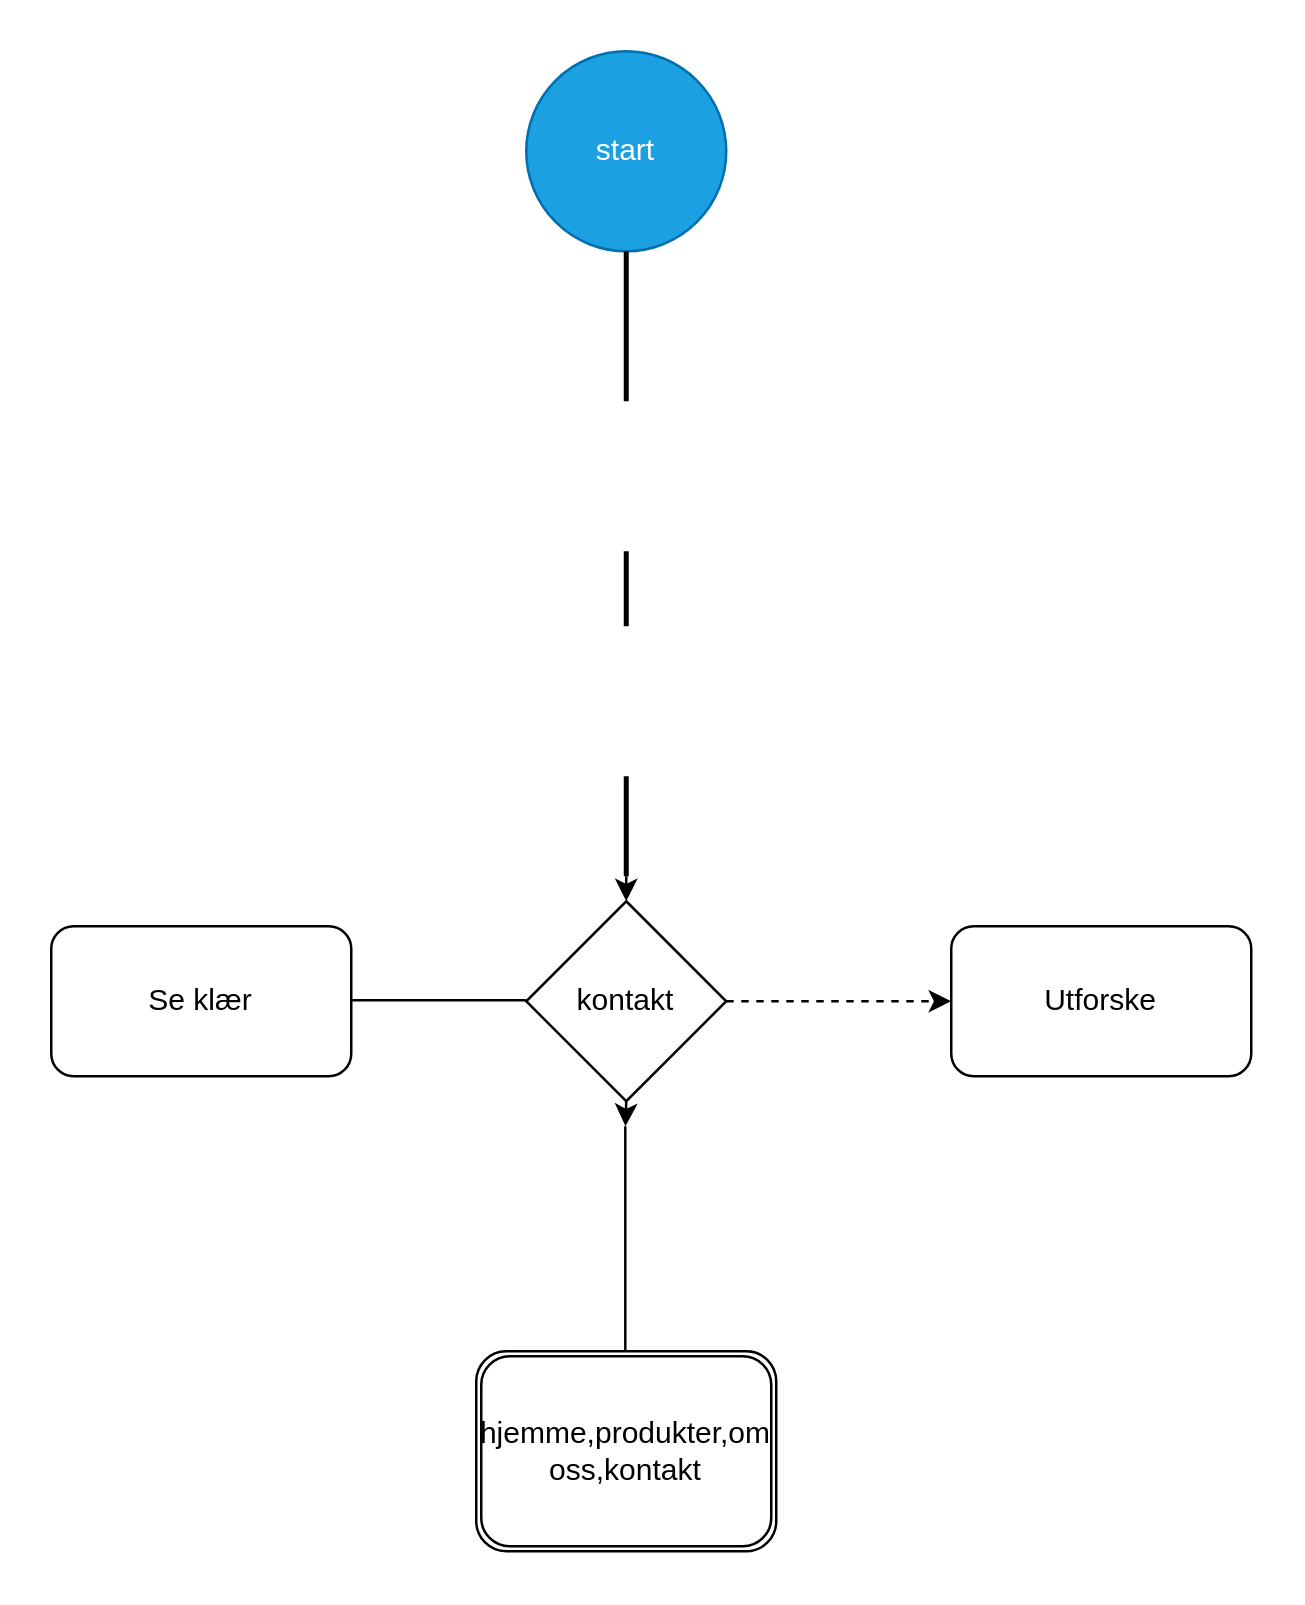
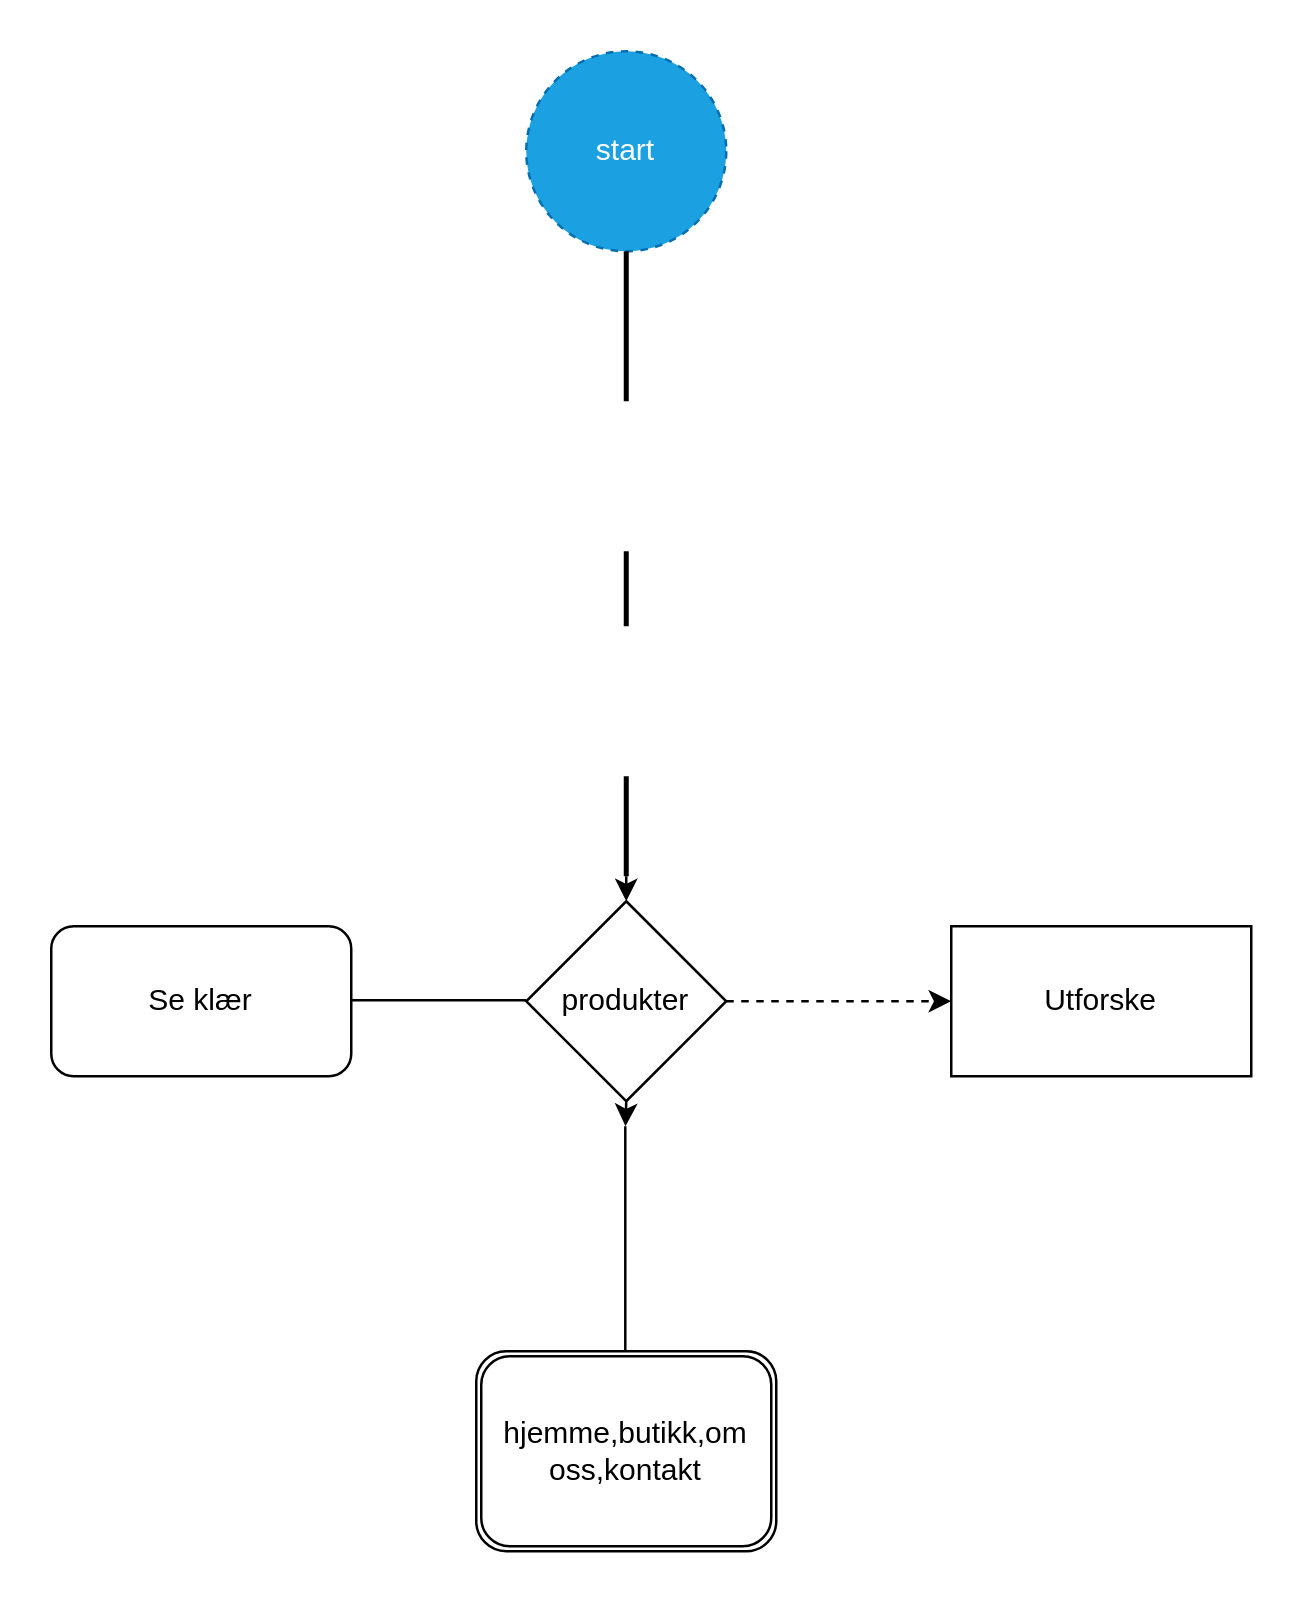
node "start": style solid -> dashed
node "kontakt": label "kontakt" -> "produkter"
node "Utforske": shape rounded rectangle -> rectangle
node "hjemme,produkter,om oss,kontakt": label "hjemme,produkter,om oss,kontakt" -> "hjemme,butikk,om oss,kontakt"
